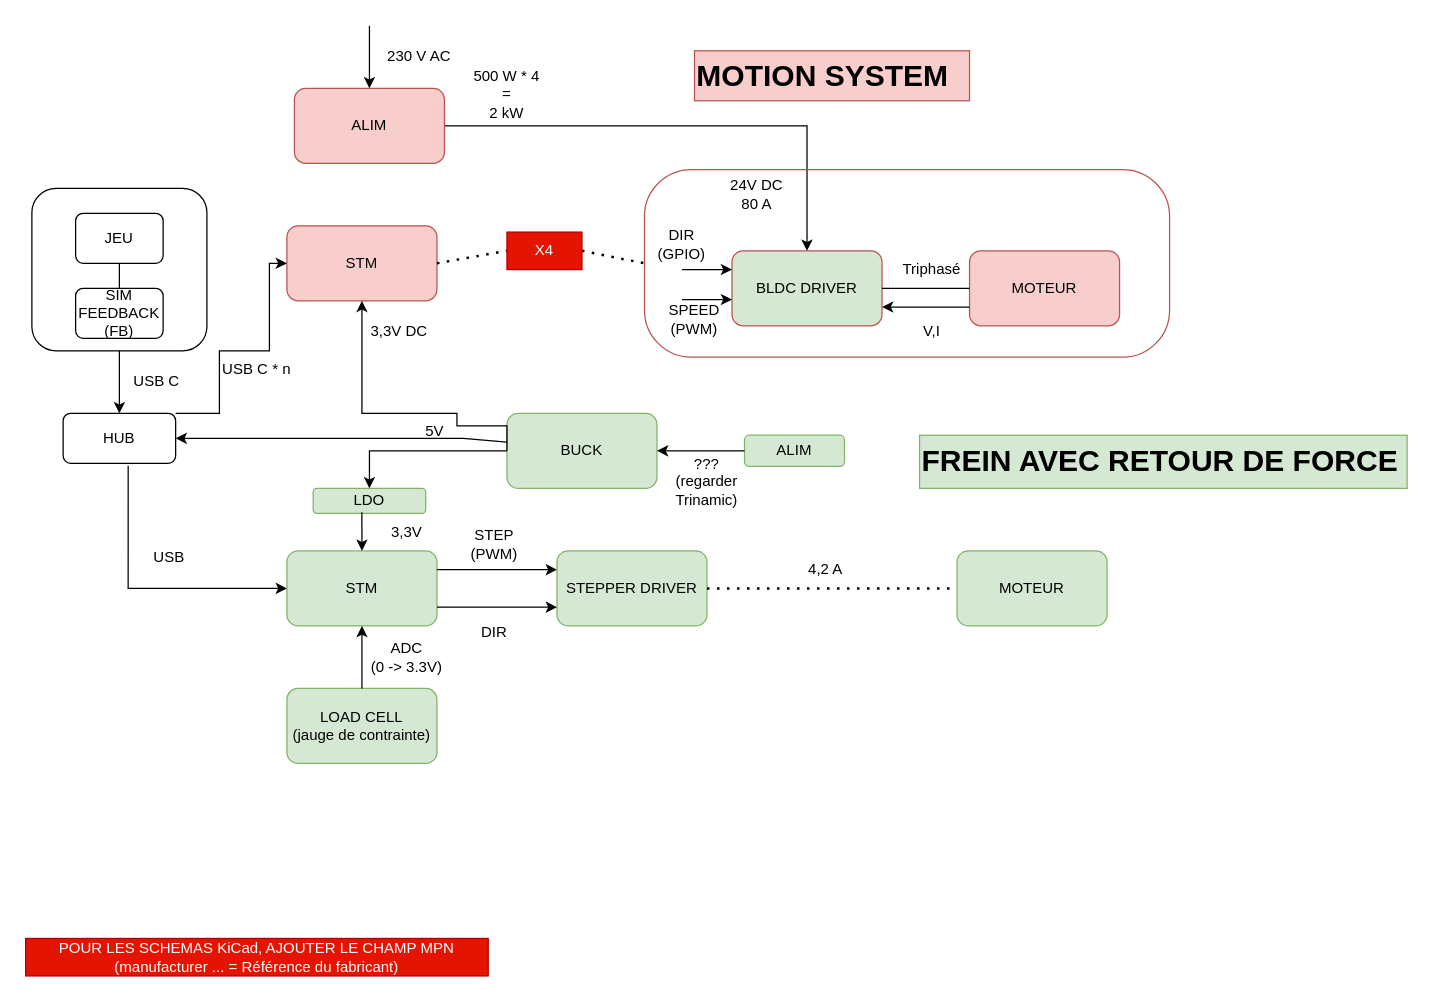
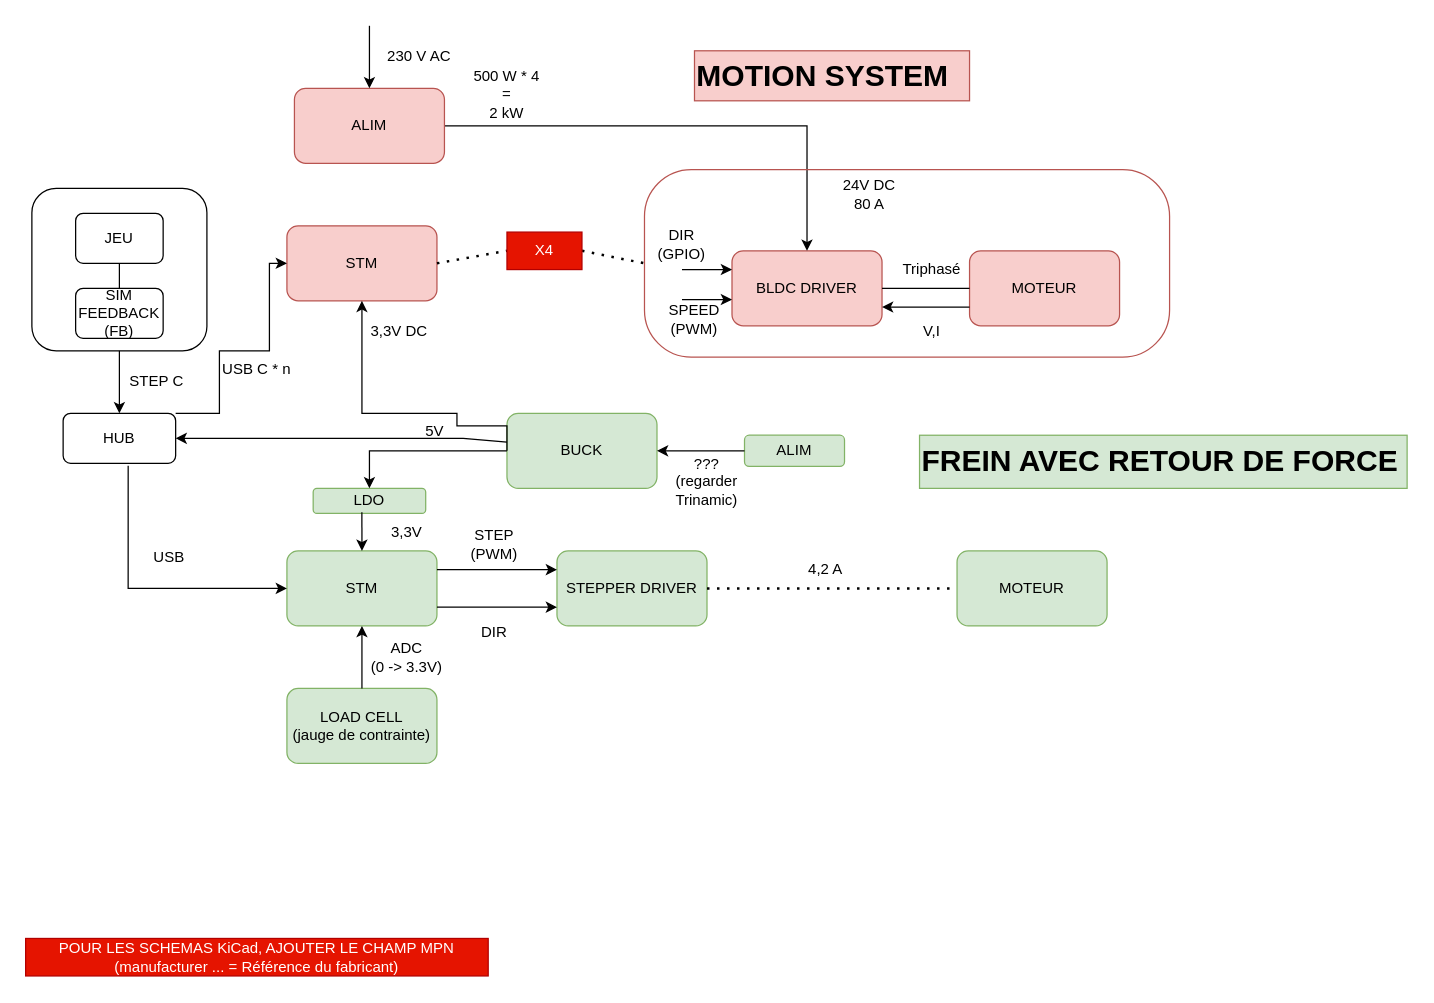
node "24V DC 80 A": moved (757, 194) -> (869, 194)
node "BLDC DRIVER": fillcolor #d5e8d4 -> #f8cecc
node "USB C": label "USB C" -> "STEP C"
